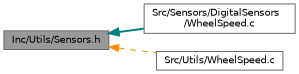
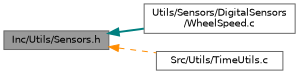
node "Src/Sensors/DigitalSensors /WheelSpeed.c": label "Src/Sensors/DigitalSensors /WheelSpeed.c" -> "Utils/Sensors/DigitalSensors /WheelSpeed.c"
node "Src/Utils/WheelSpeed.c": label "Src/Utils/WheelSpeed.c" -> "Src/Utils/TimeUtils.c"
